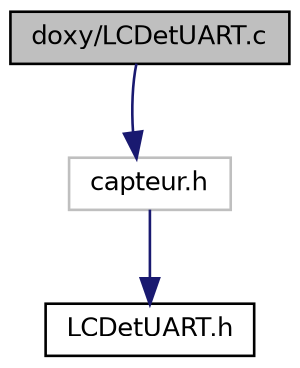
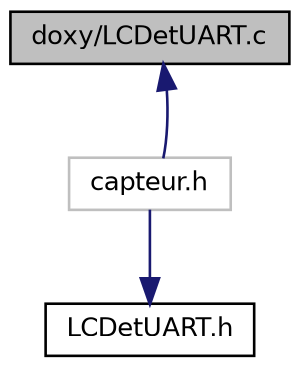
edge "doxy/LCDetUART.c" -> "capteur.h": reversed
